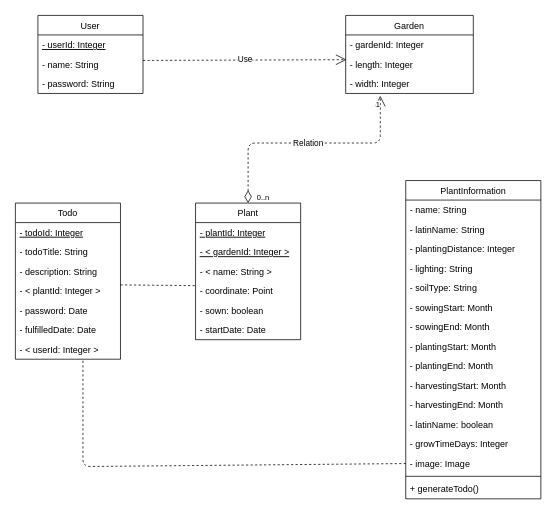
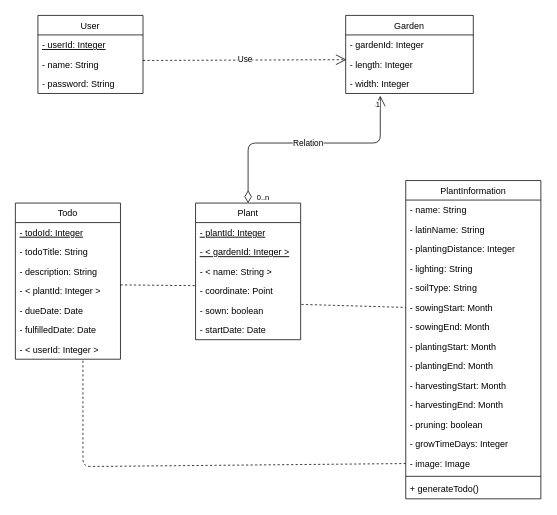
edge "- width: Integer" -- "Plant": style dashed -> solid
edge "- sowingStart: Month" -- "- sown: boolean": added
node "- password: Date": label "- password: Date" -> "- dueDate: Date"
node "- latinName: boolean": label "- latinName: boolean" -> "- pruning: boolean"
